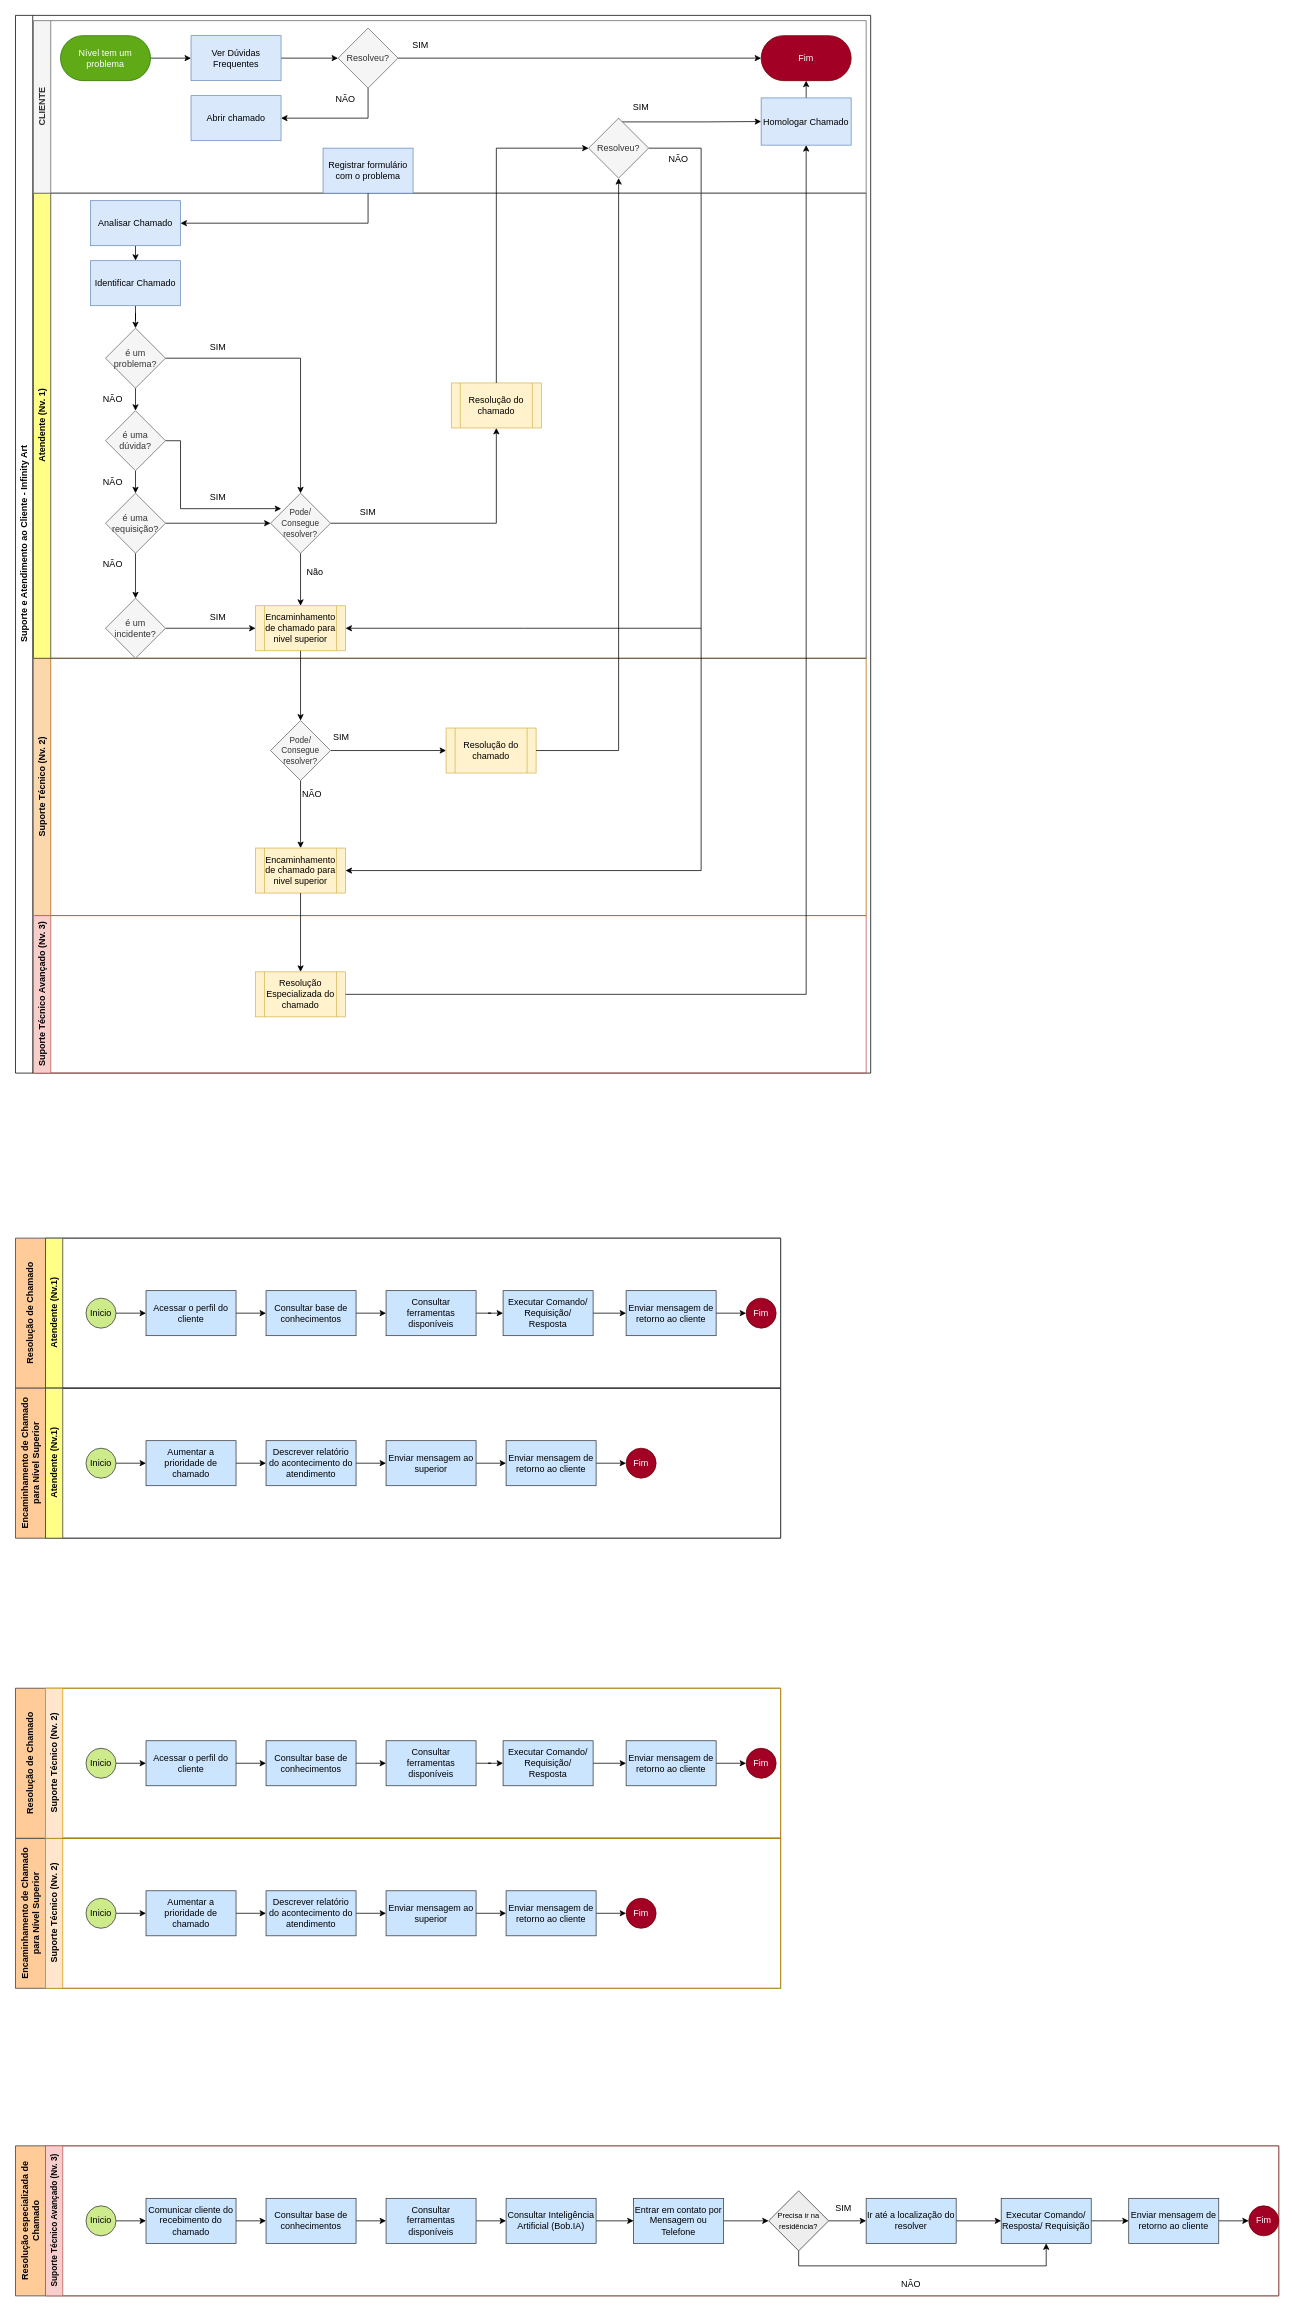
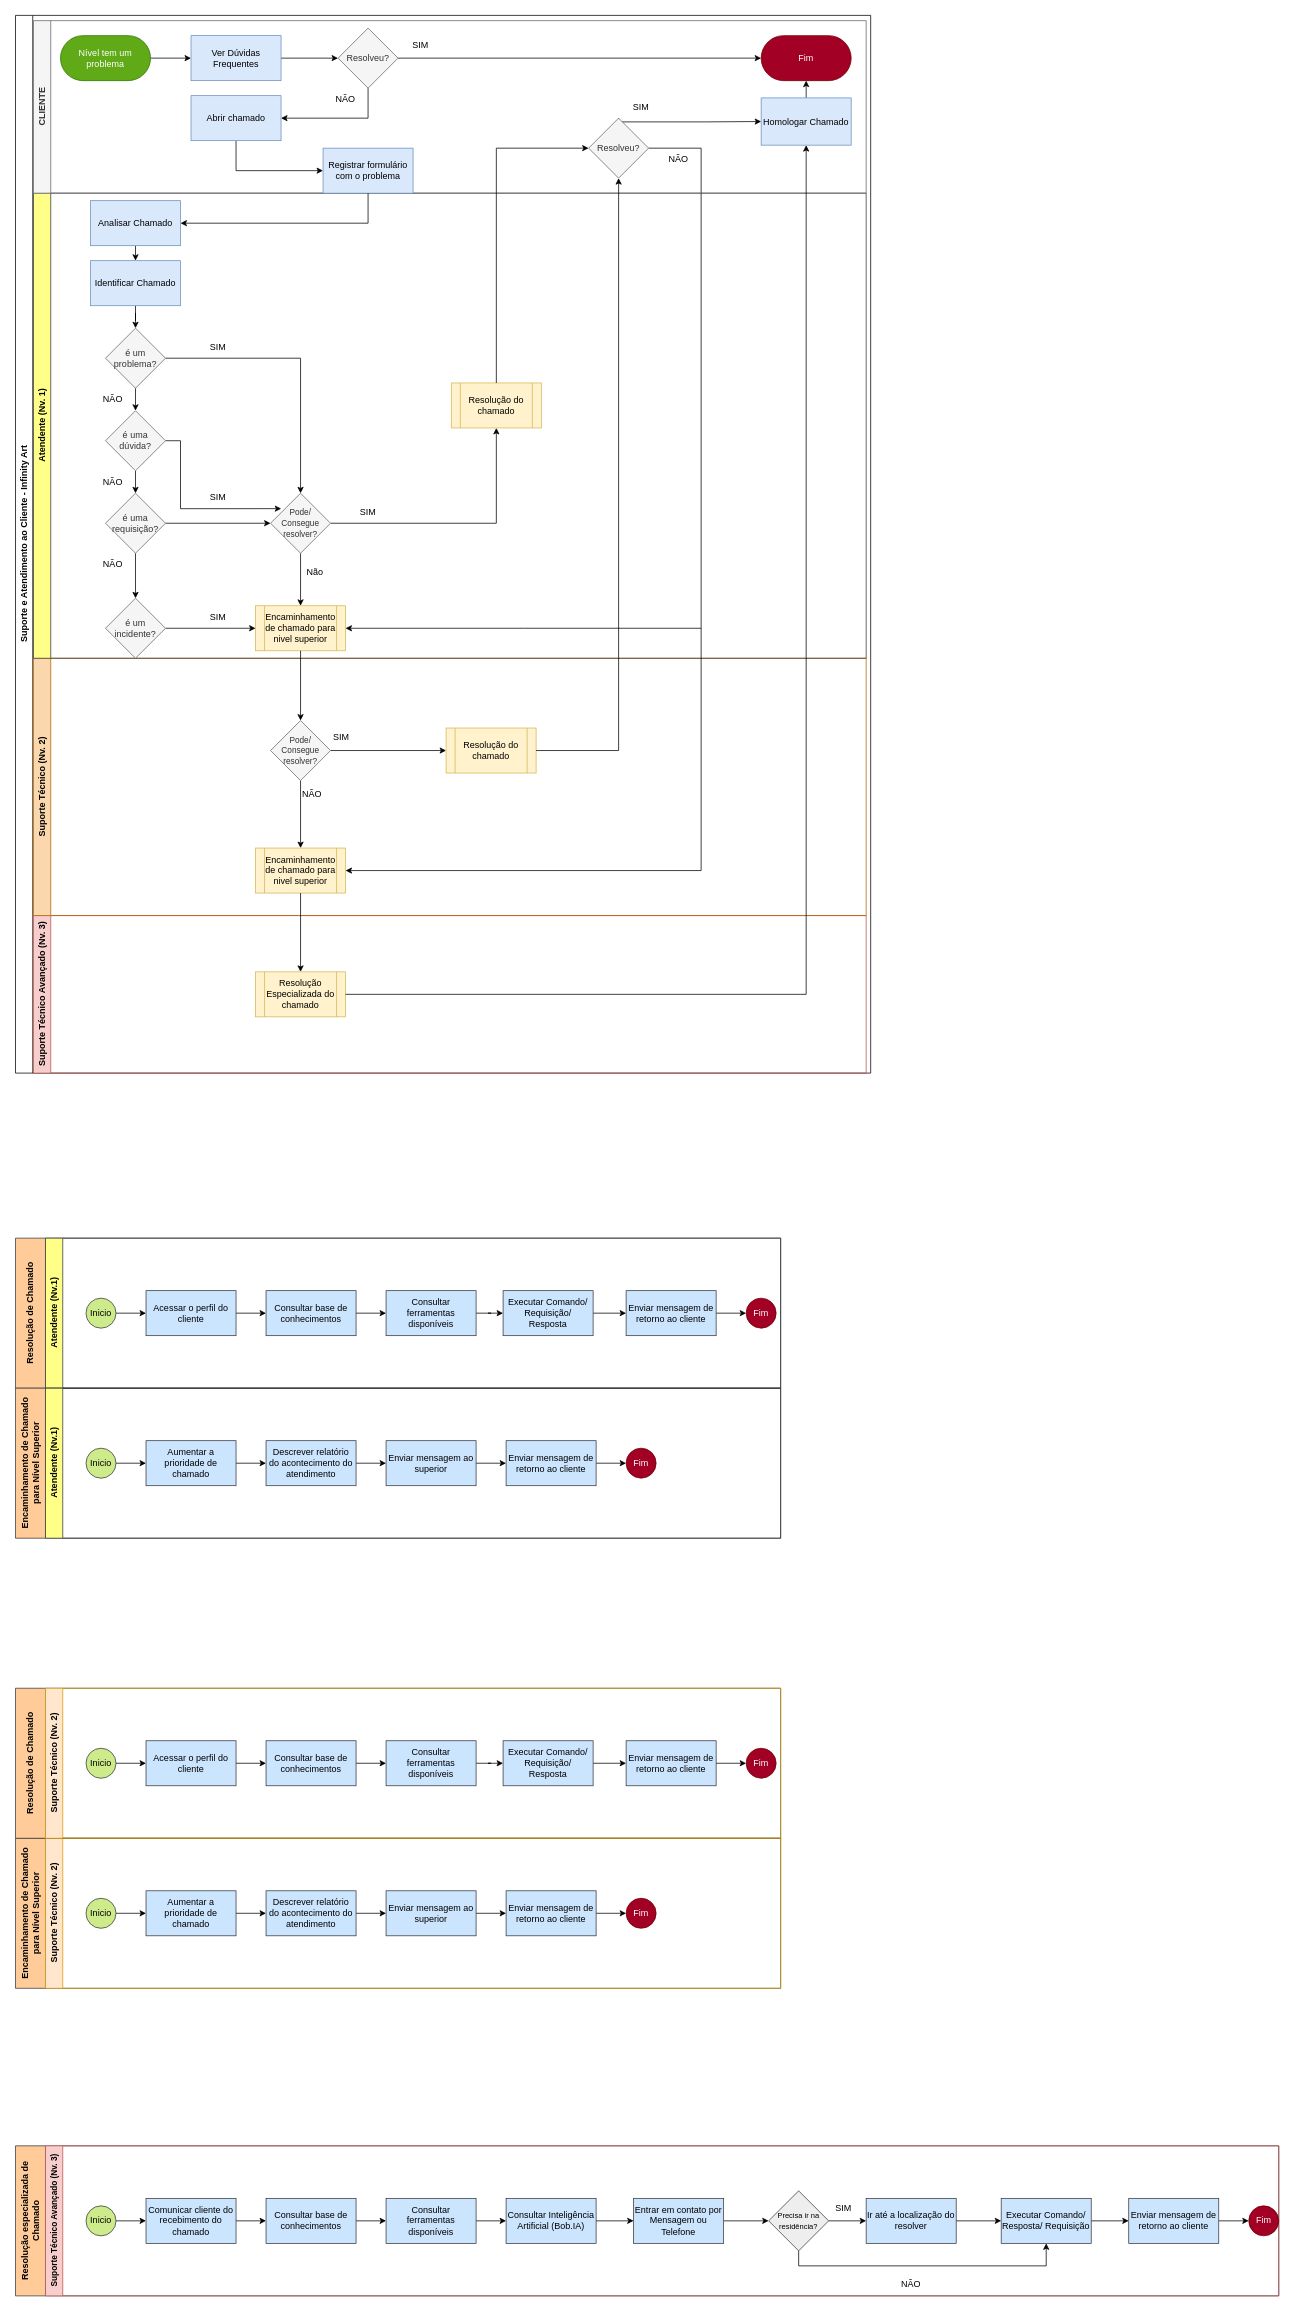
edge "Abrir chamado" -> "Registrar formulário com o problema": added
